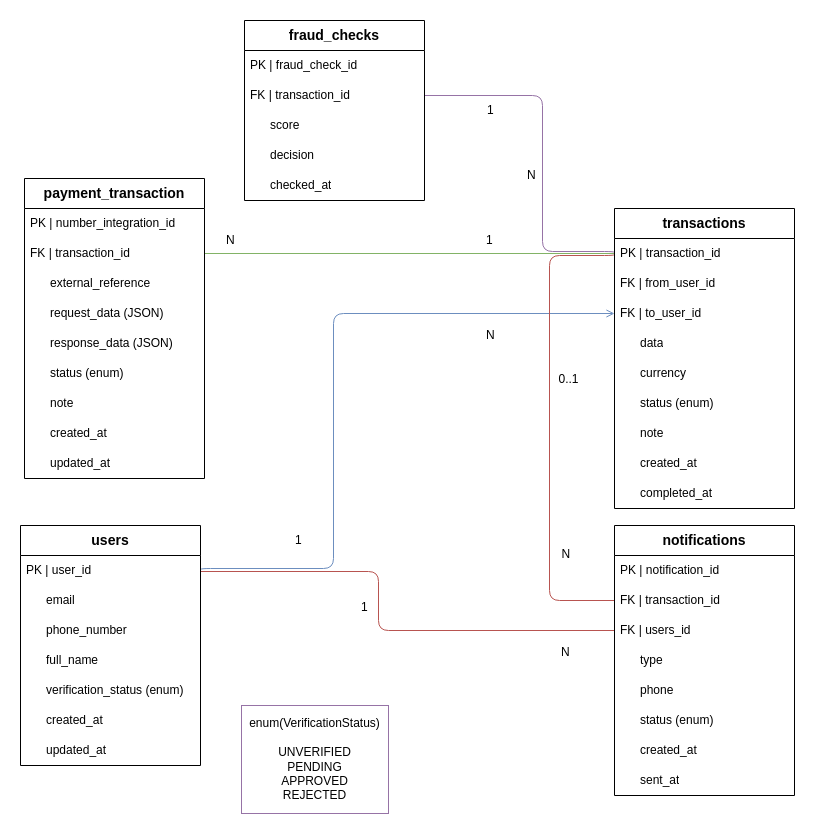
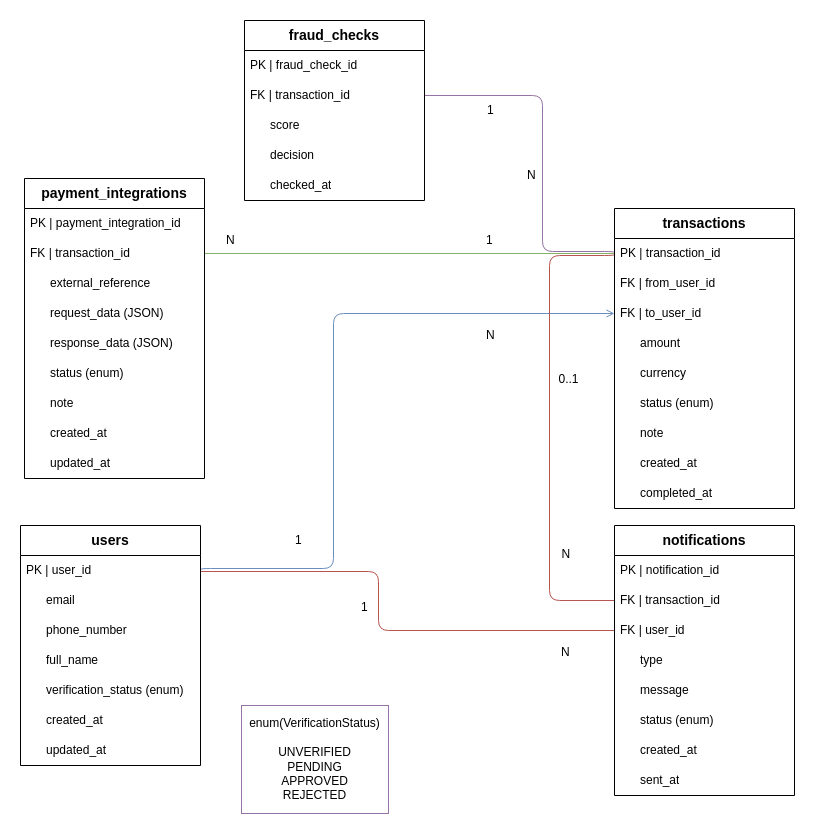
node "payment_transaction": label "payment_transaction" -> "payment_integrations"
node "PK | number_integration_id": label "PK | number_integration_id" -> "PK | payment_integration_id"
node "data": label "data" -> "amount"
node "FK | users_id": label "FK | users_id" -> "FK | user_id"
node "phone": label "phone" -> "message"
